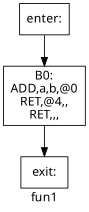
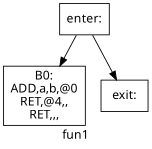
edge "B0: ADD,a,b,@0 RET,@4,, RET,,," -> "exit:": now "enter:" -> "exit:"
